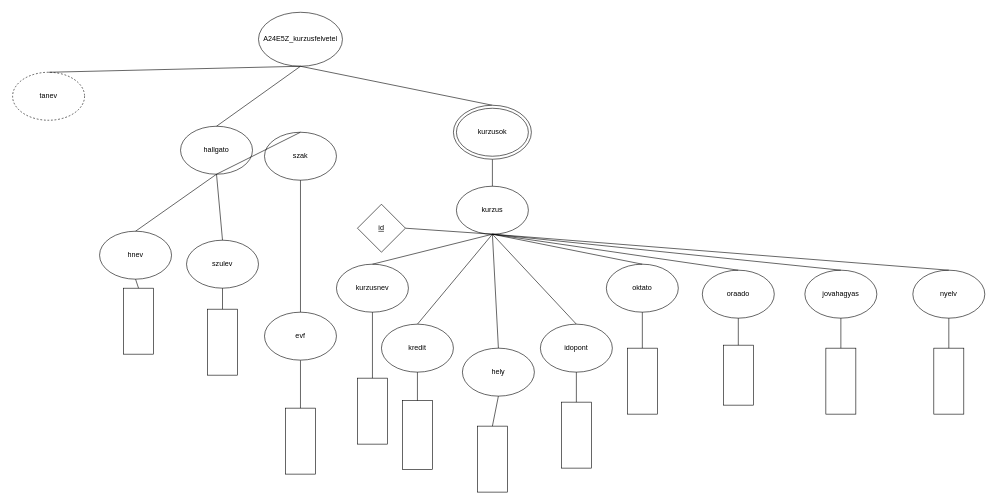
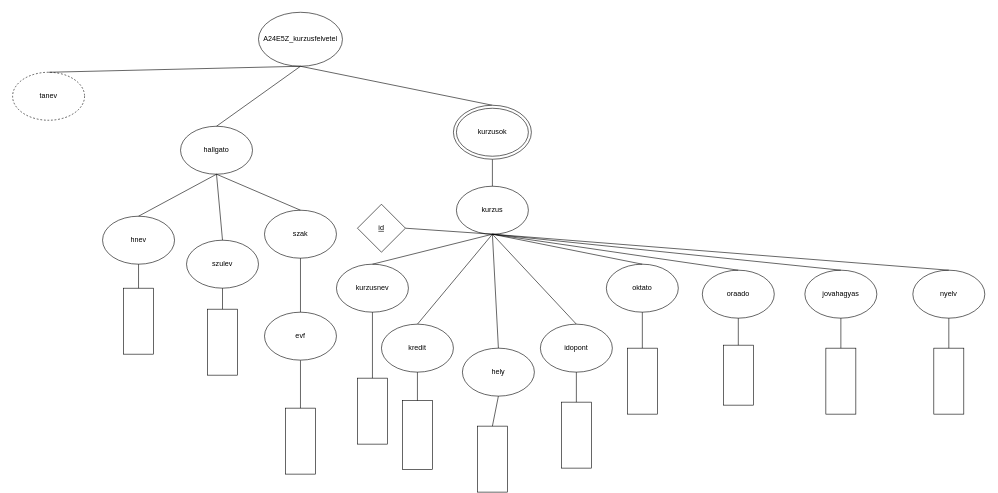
node "szak": moved (300, 156) -> (300, 234)
node "hnev": moved (135, 255) -> (138, 240)
